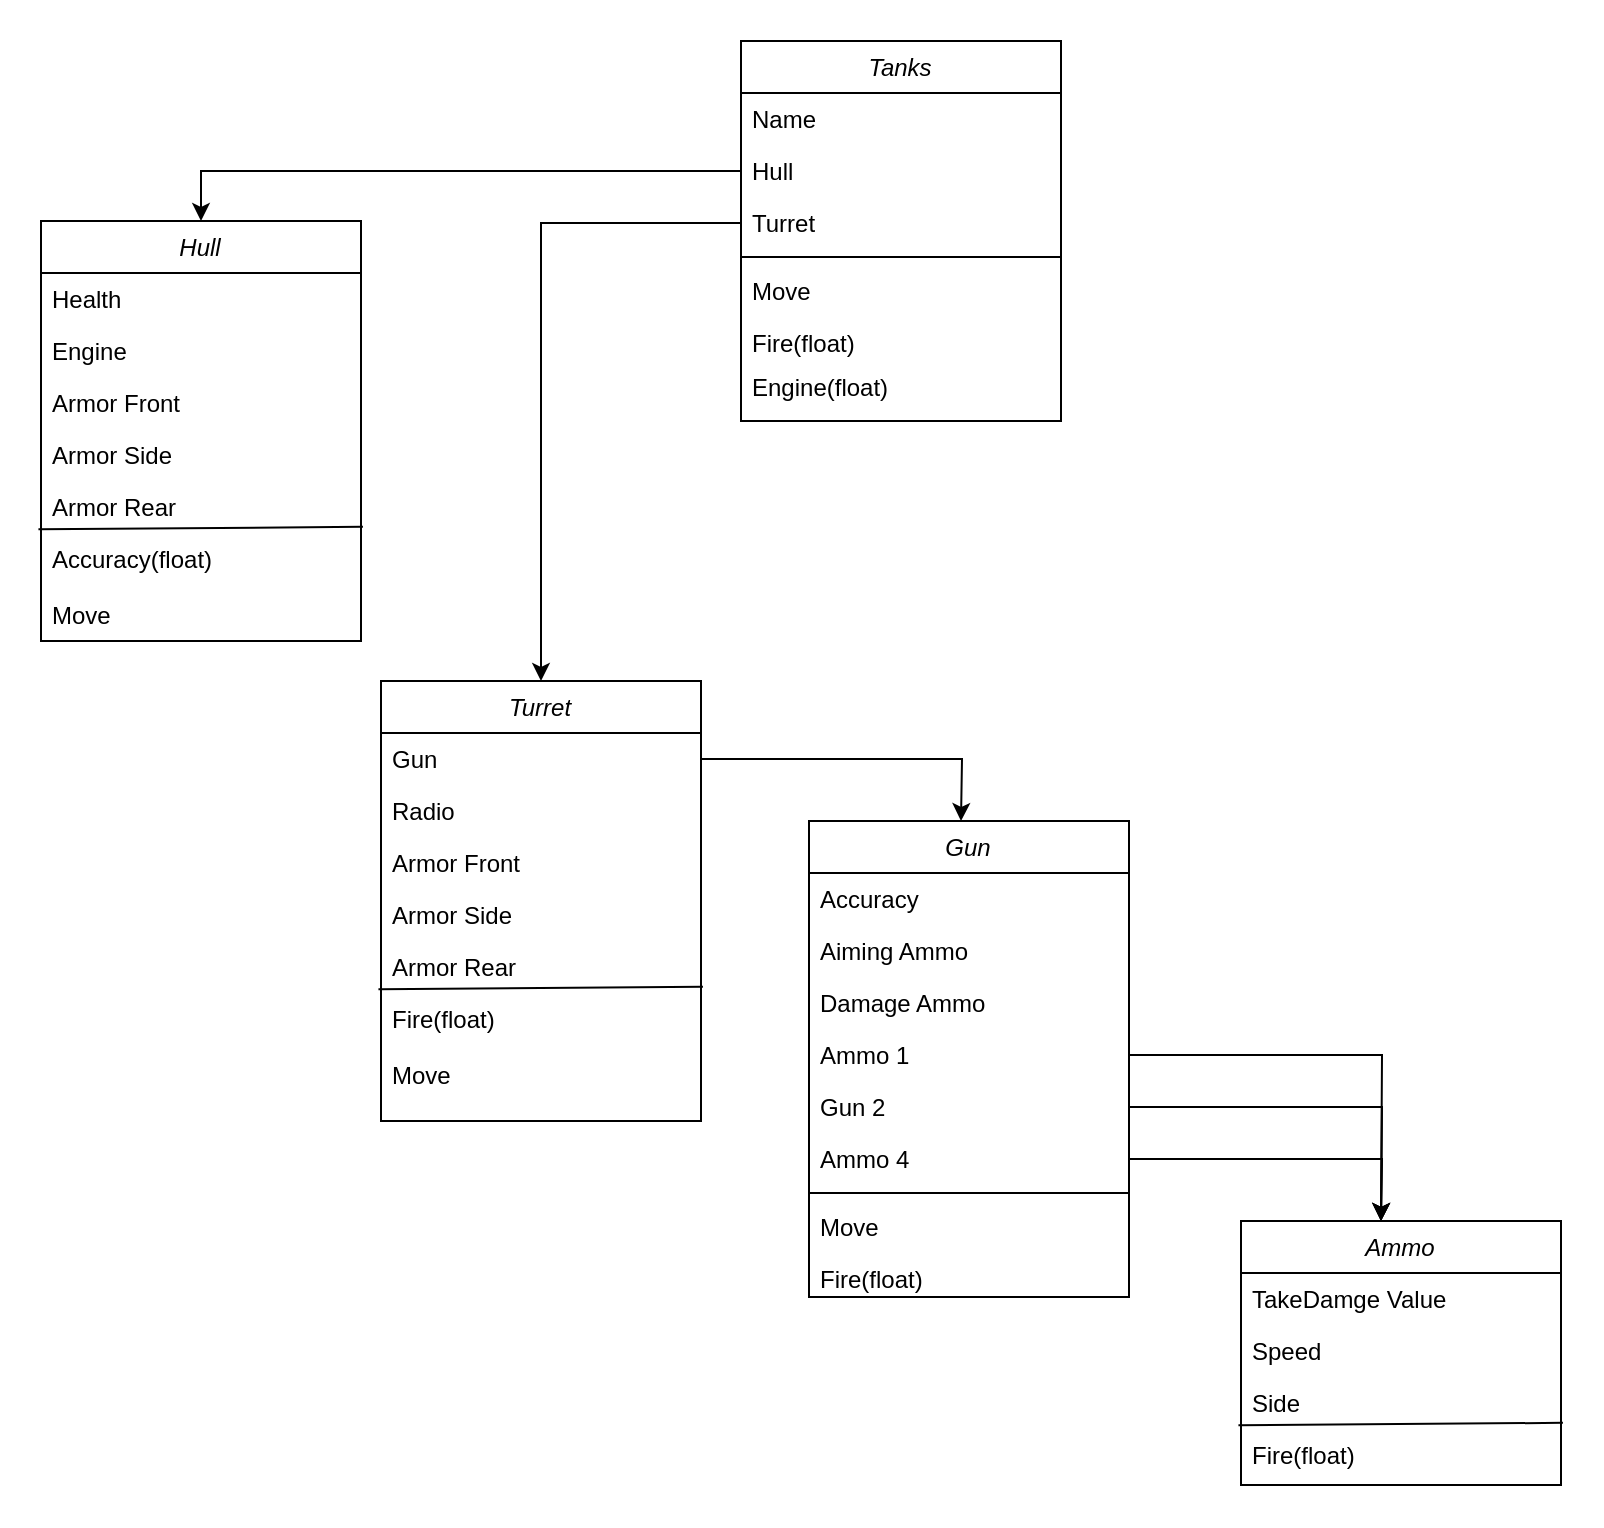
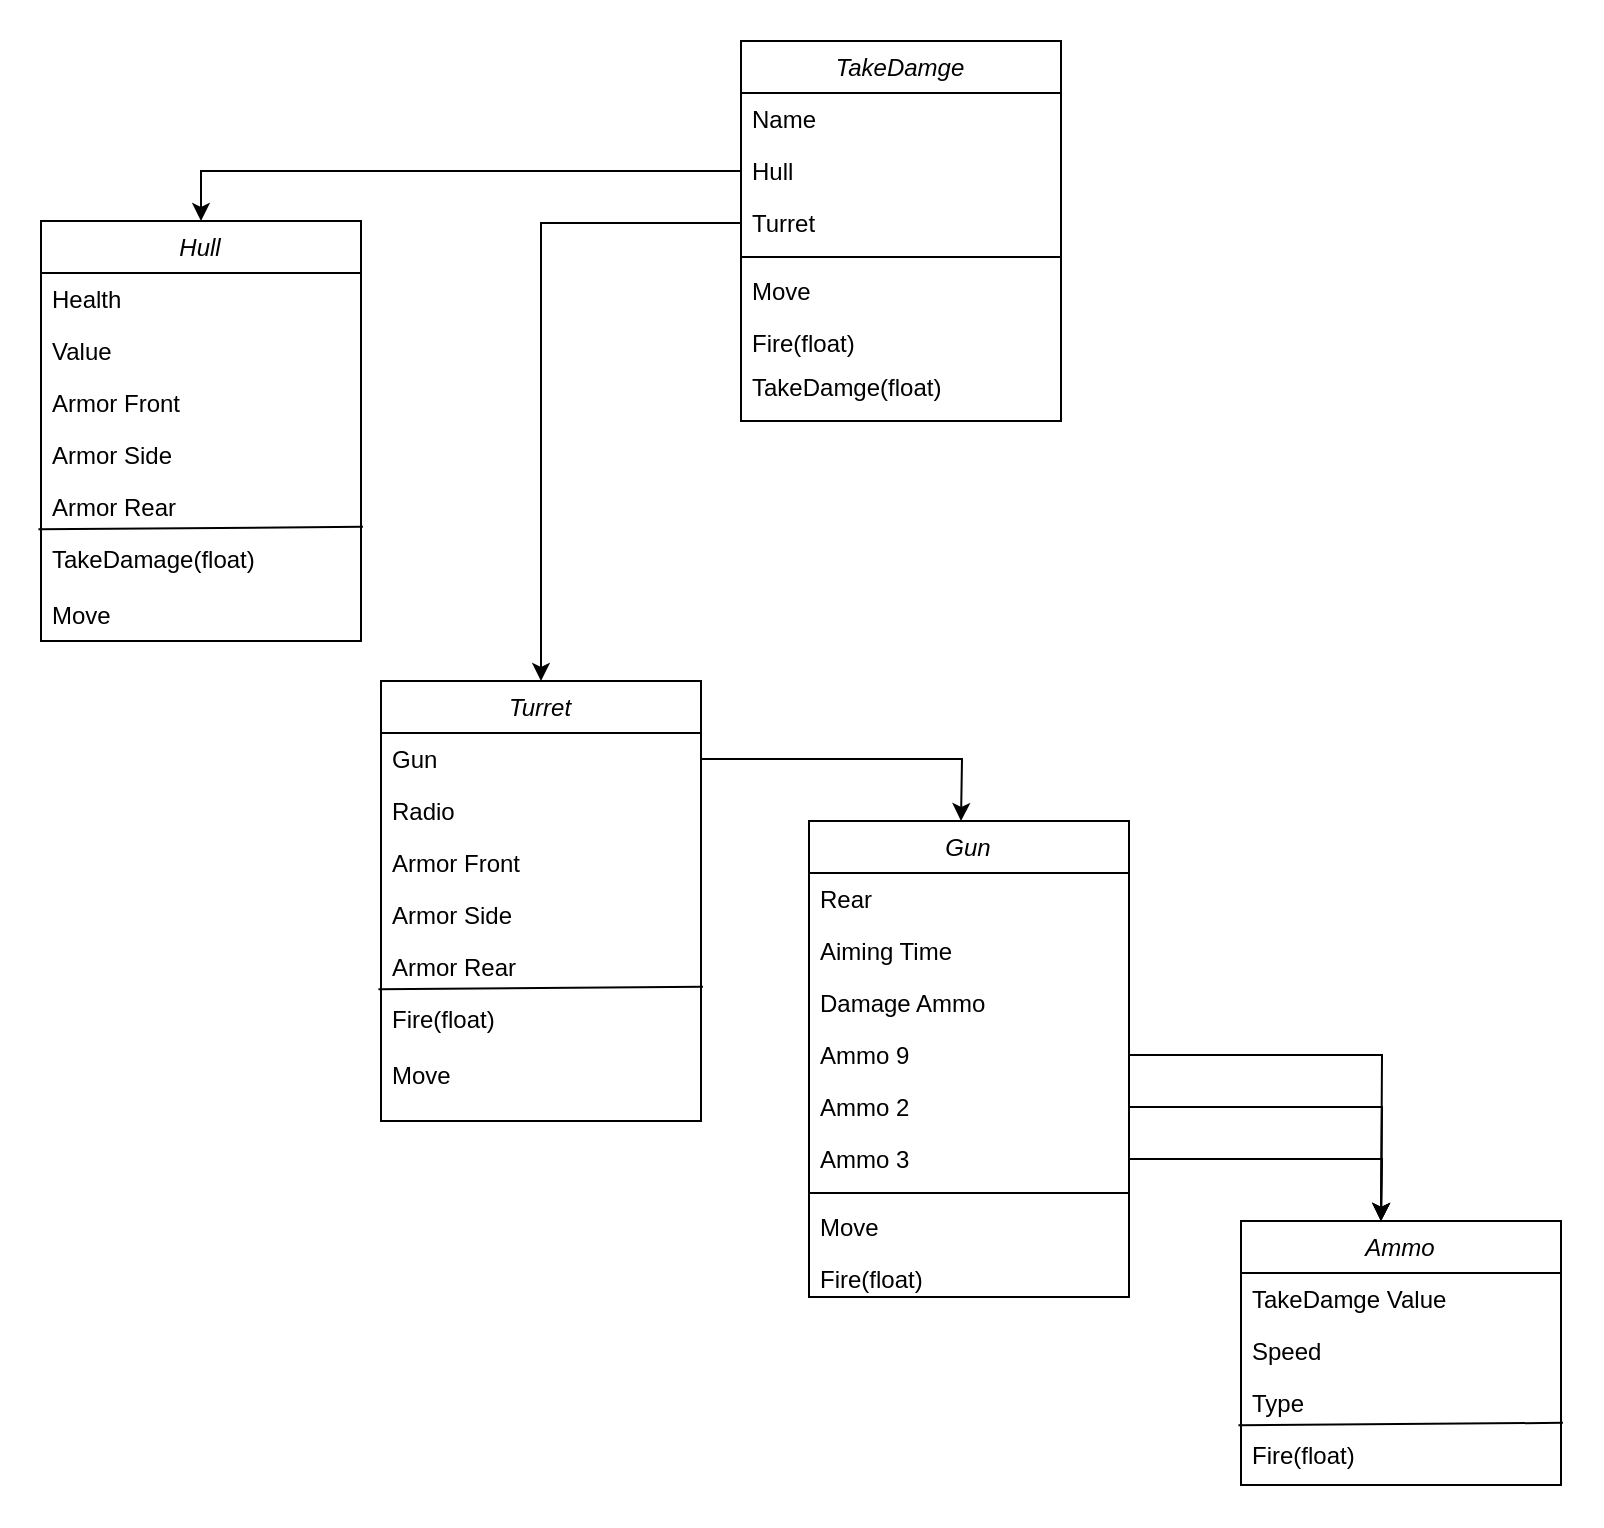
node "Tanks": label "Tanks" -> "TakeDamge"
node "Engine": label "Engine" -> "Value"
node "Engine(float)": label "Engine(float)" -> "TakeDamge(float)"
node "Accuracy(float)": label "Accuracy(float)" -> "TakeDamage(float)"
node "Accuracy": label "Accuracy" -> "Rear"
node "Aiming Ammo": label "Aiming Ammo" -> "Aiming Time"
node "Ammo 1": label "Ammo 1" -> "Ammo 9"
node "Gun 2": label "Gun 2" -> "Ammo 2"
node "Ammo 4": label "Ammo 4" -> "Ammo 3"
node "Side": label "Side" -> "Type"
